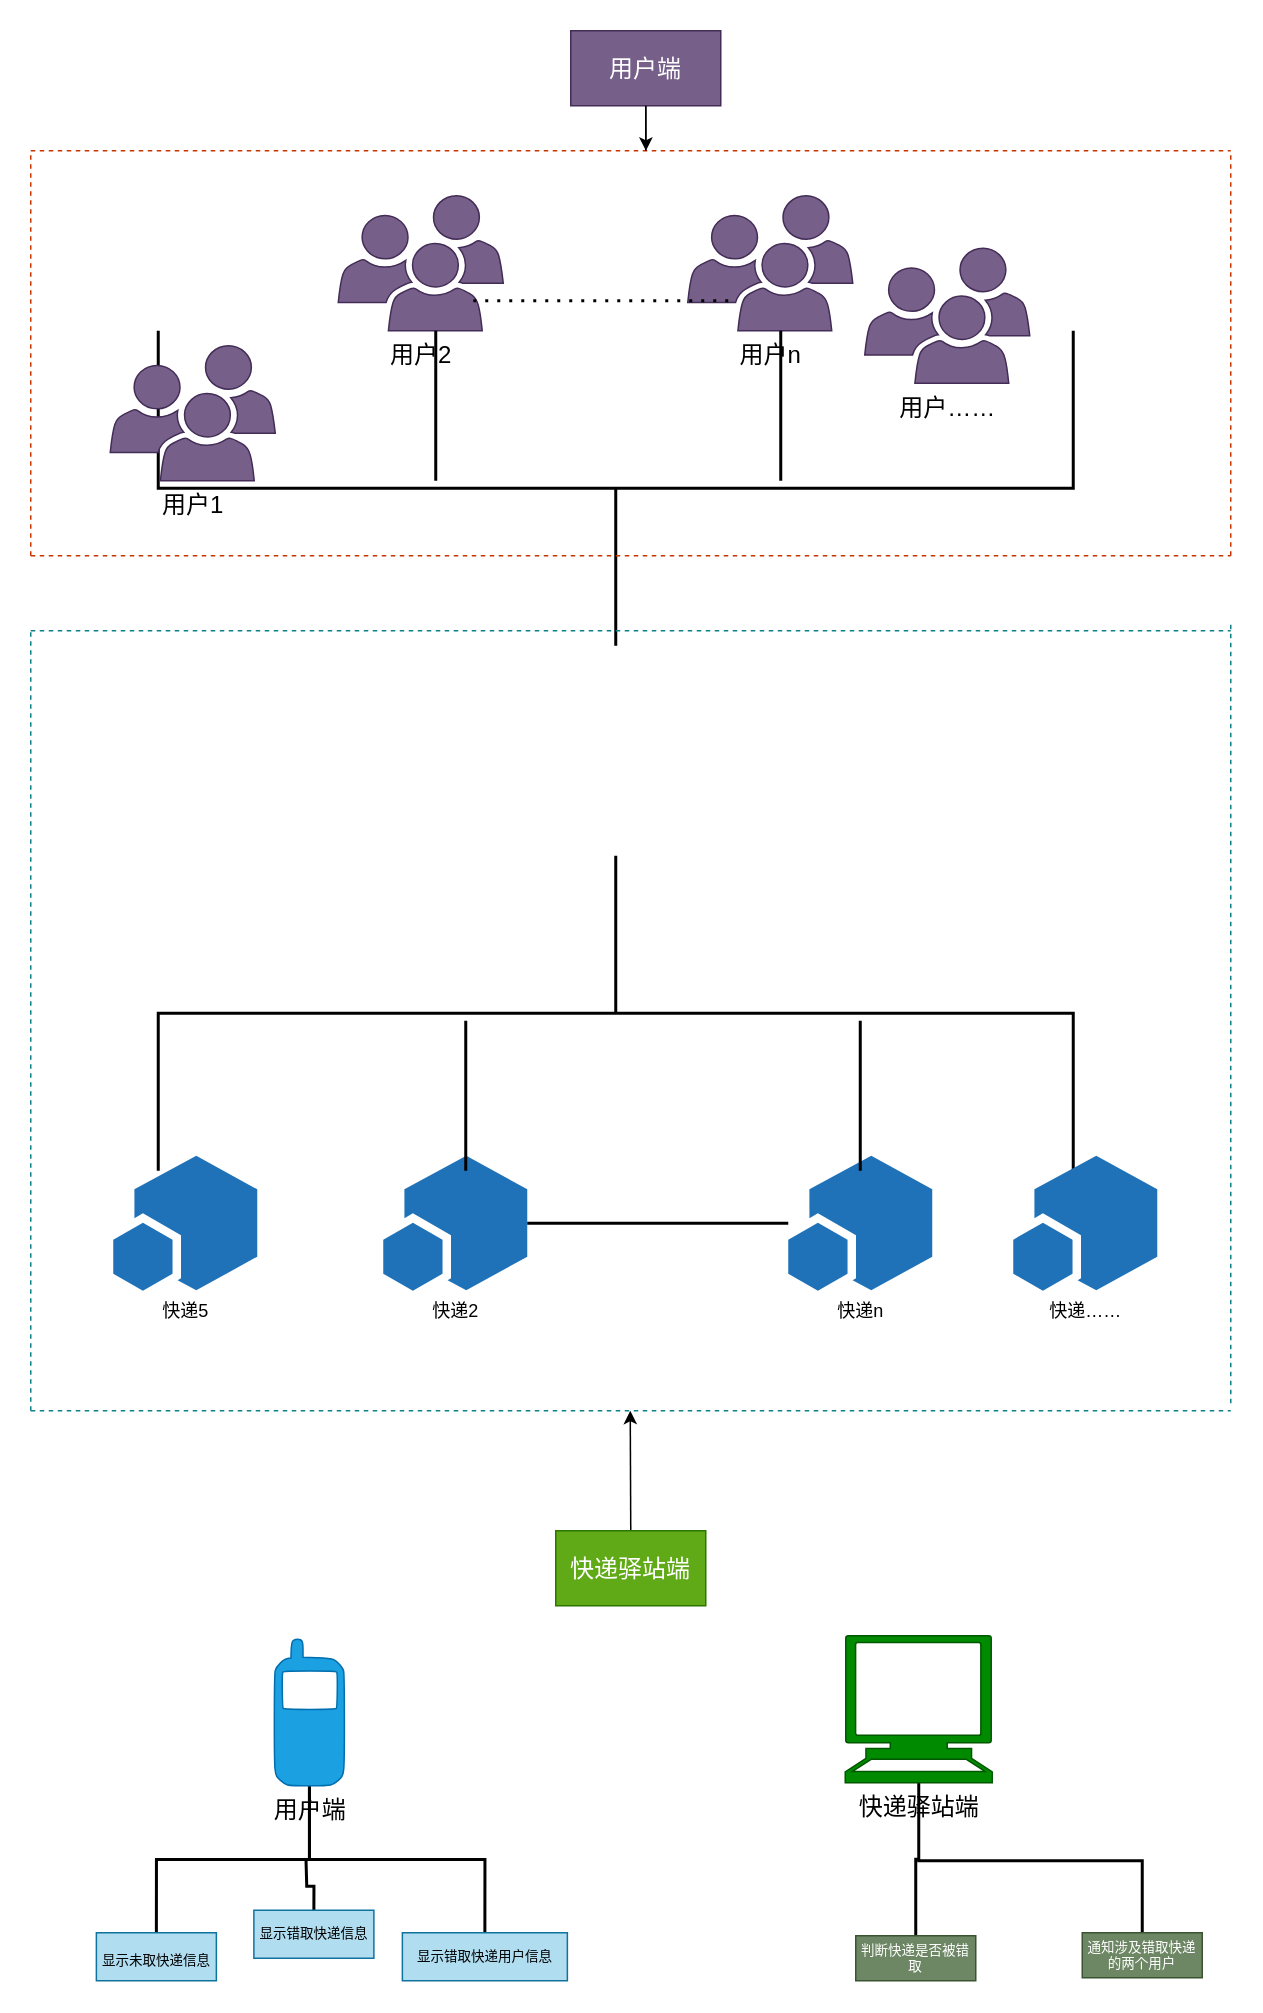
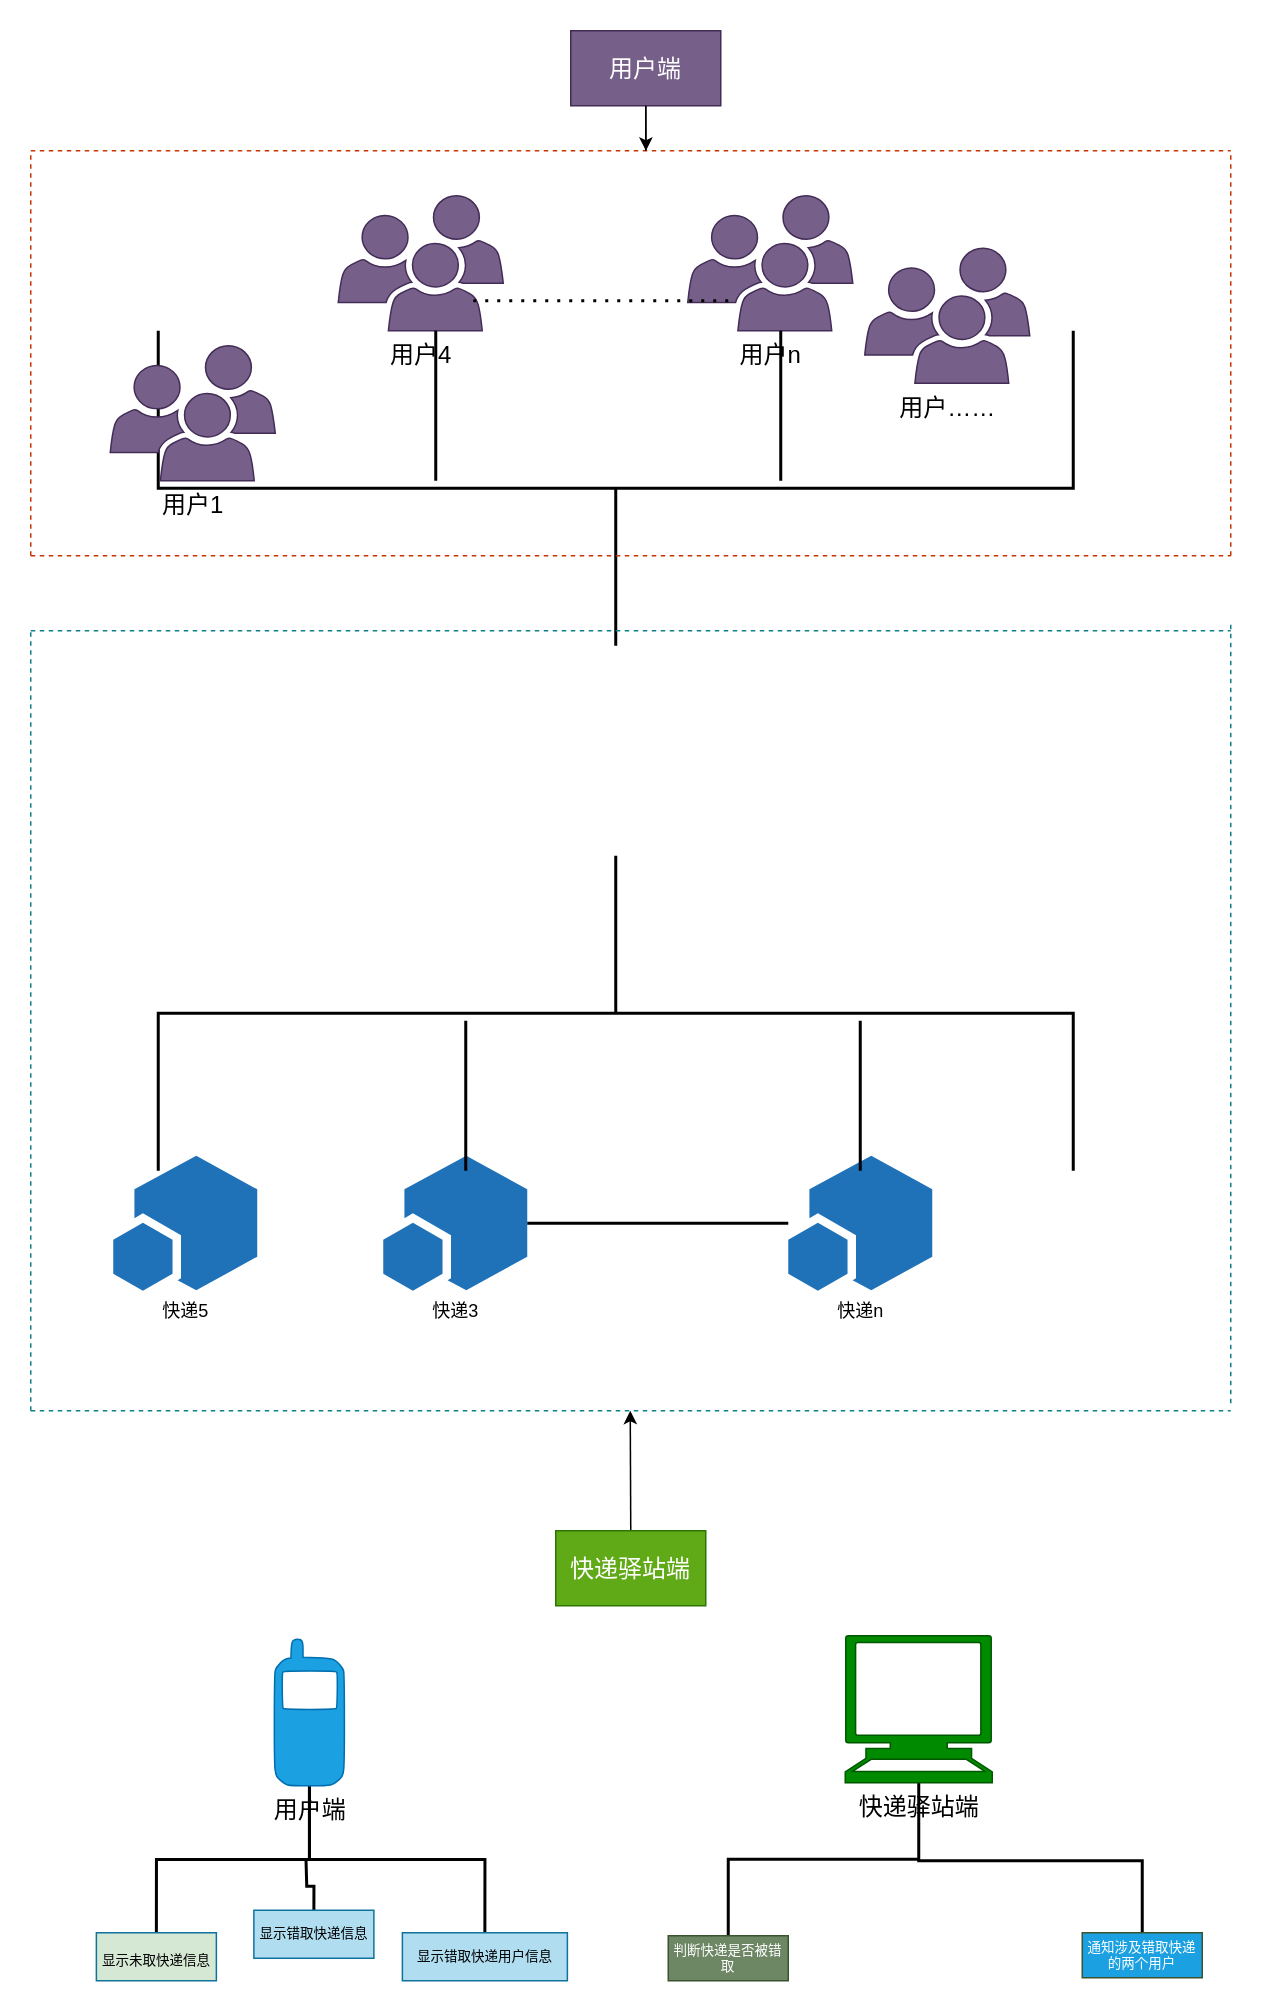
node "用户2": label "用户2" -> "用户4"
node "快递……": removed
node "快递2": label "快递2" -> "快递3"
node "通知涉及错取快递的两个用户": fillcolor #6d8764 -> #1ba1e2
node "显示未取快递信息": fillcolor #b1ddf0 -> #d5e8d4
node "判断快递是否被错取": moved (916, 1958) -> (728, 1958)
